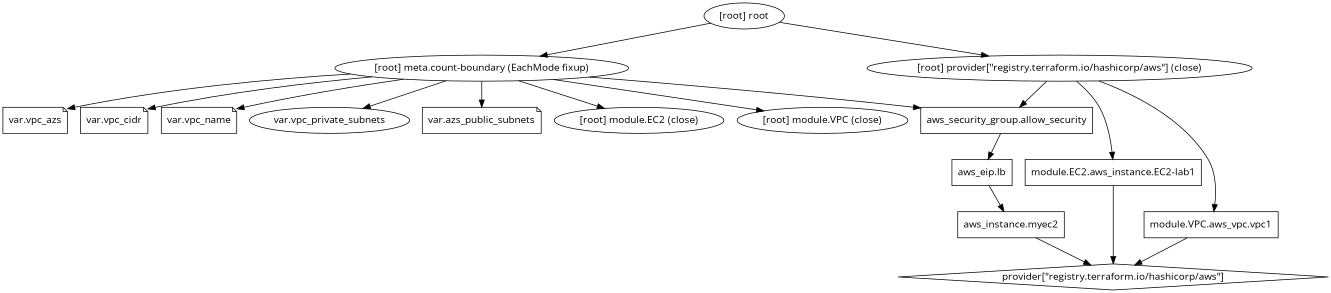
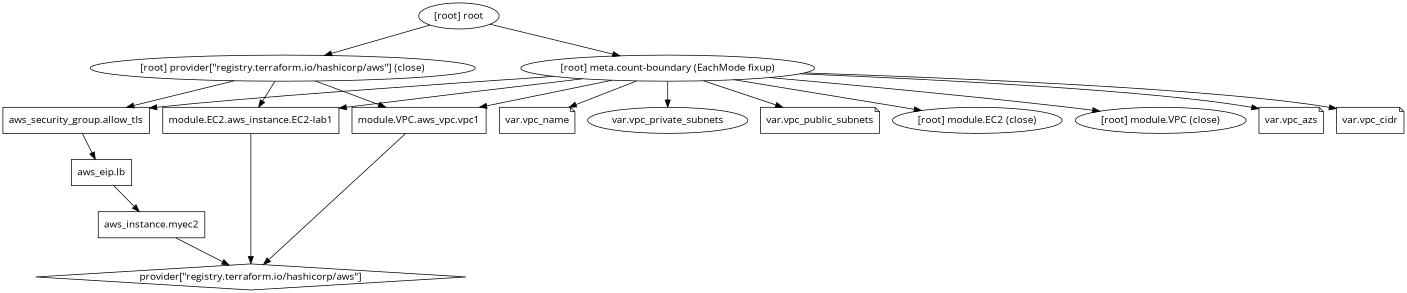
edge "[root] meta.count-boundary (EachMode fixup)" -> "module.EC2.aws_instance.EC2-lab1": added
edge "[root] meta.count-boundary (EachMode fixup)" -> "module.VPC.aws_vpc.vpc1": added
node "var.azs_public_subnets": label "var.azs_public_subnets" -> "var.vpc_public_subnets"
node "aws_security_group.allow_security": label "aws_security_group.allow_security" -> "aws_security_group.allow_tls"
